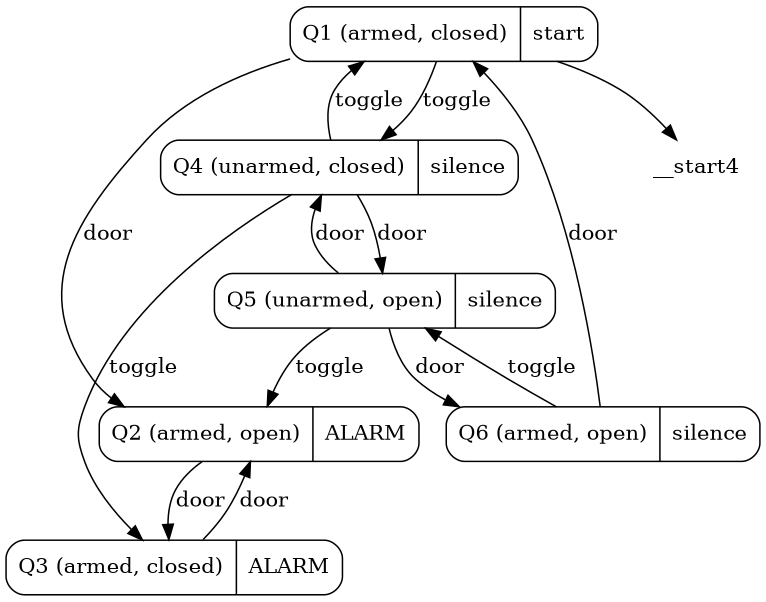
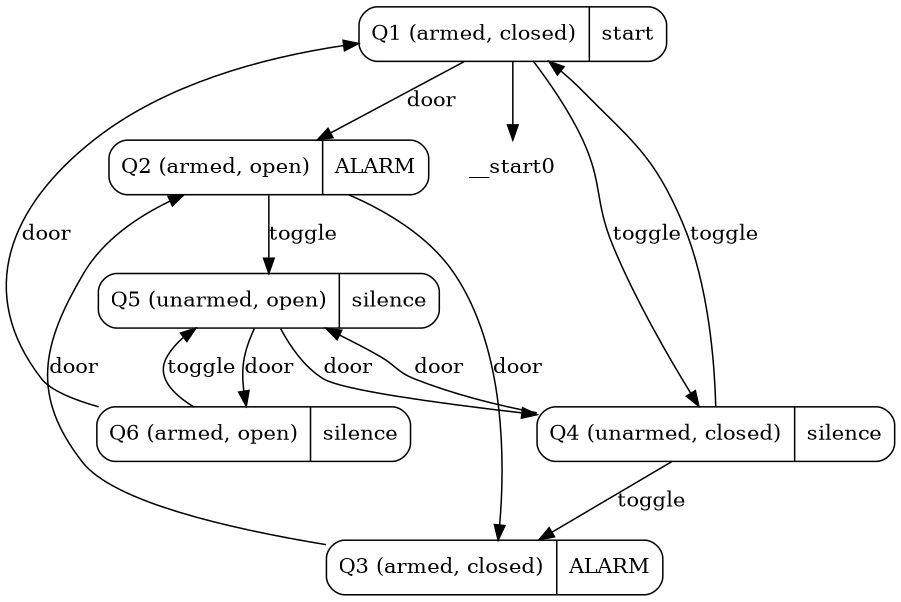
node "__start4": label "__start4" -> "__start0"
edge "Q5 (unarmed, open)" -> "Q2 (armed, open)": reversed
